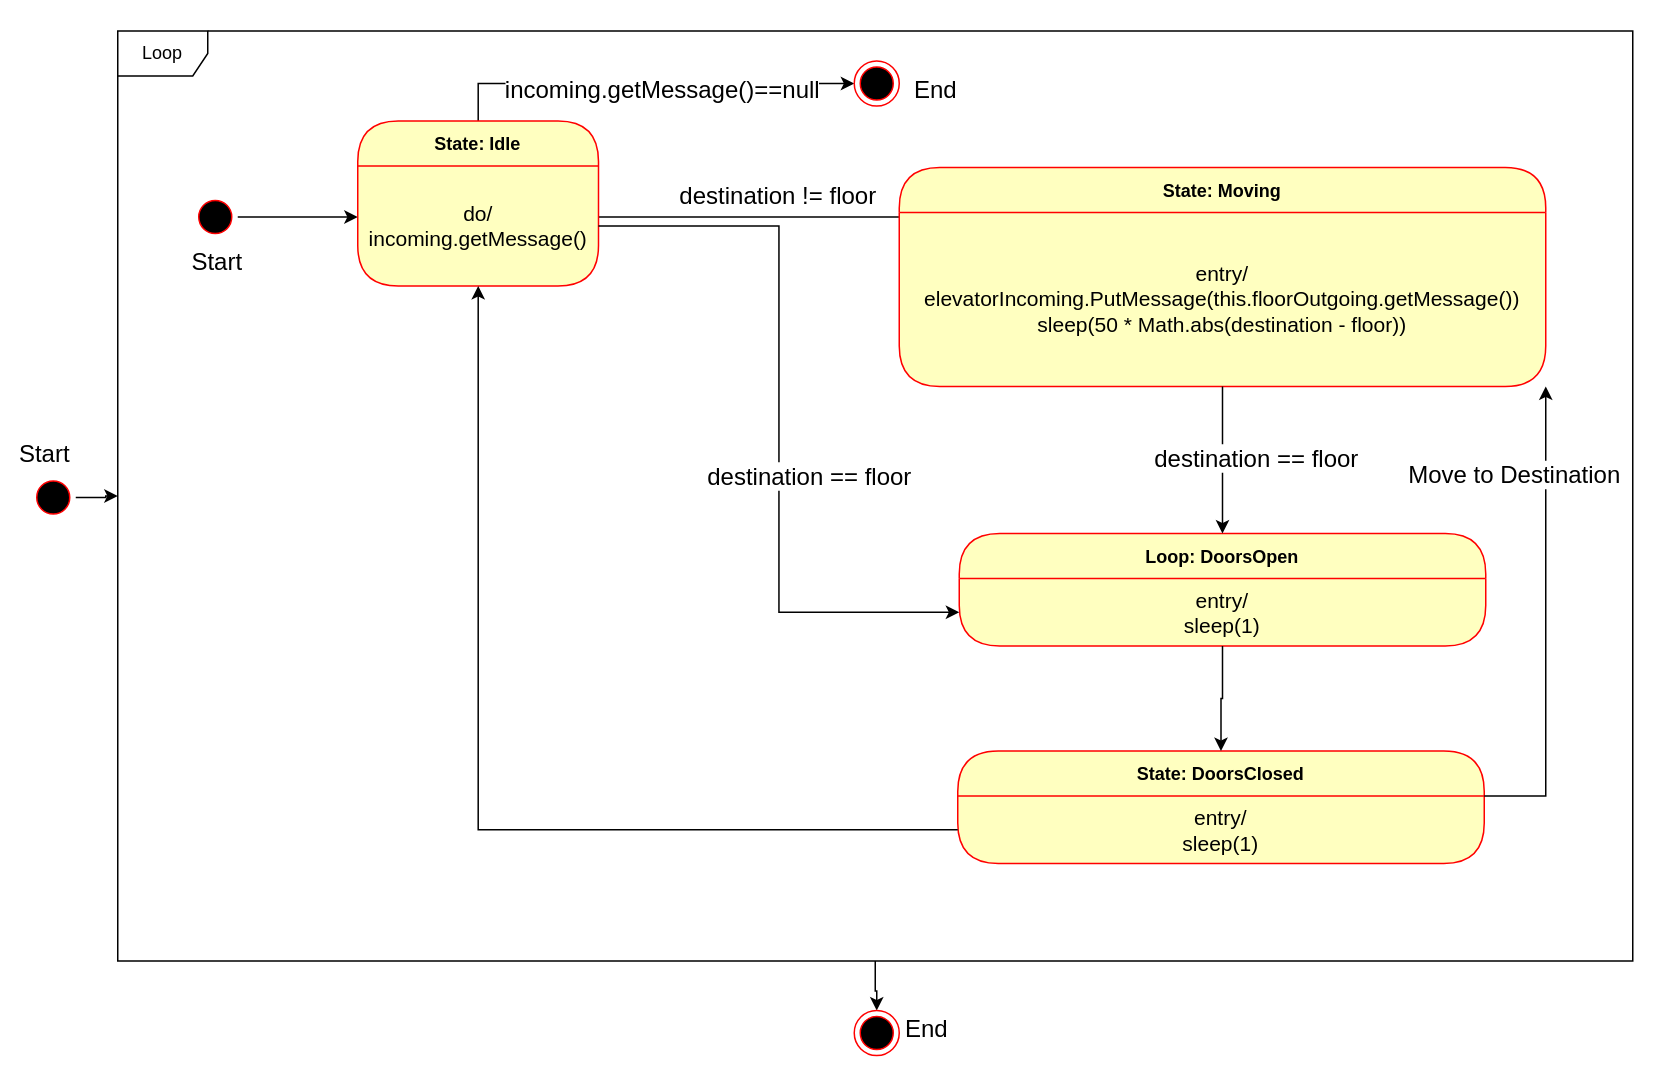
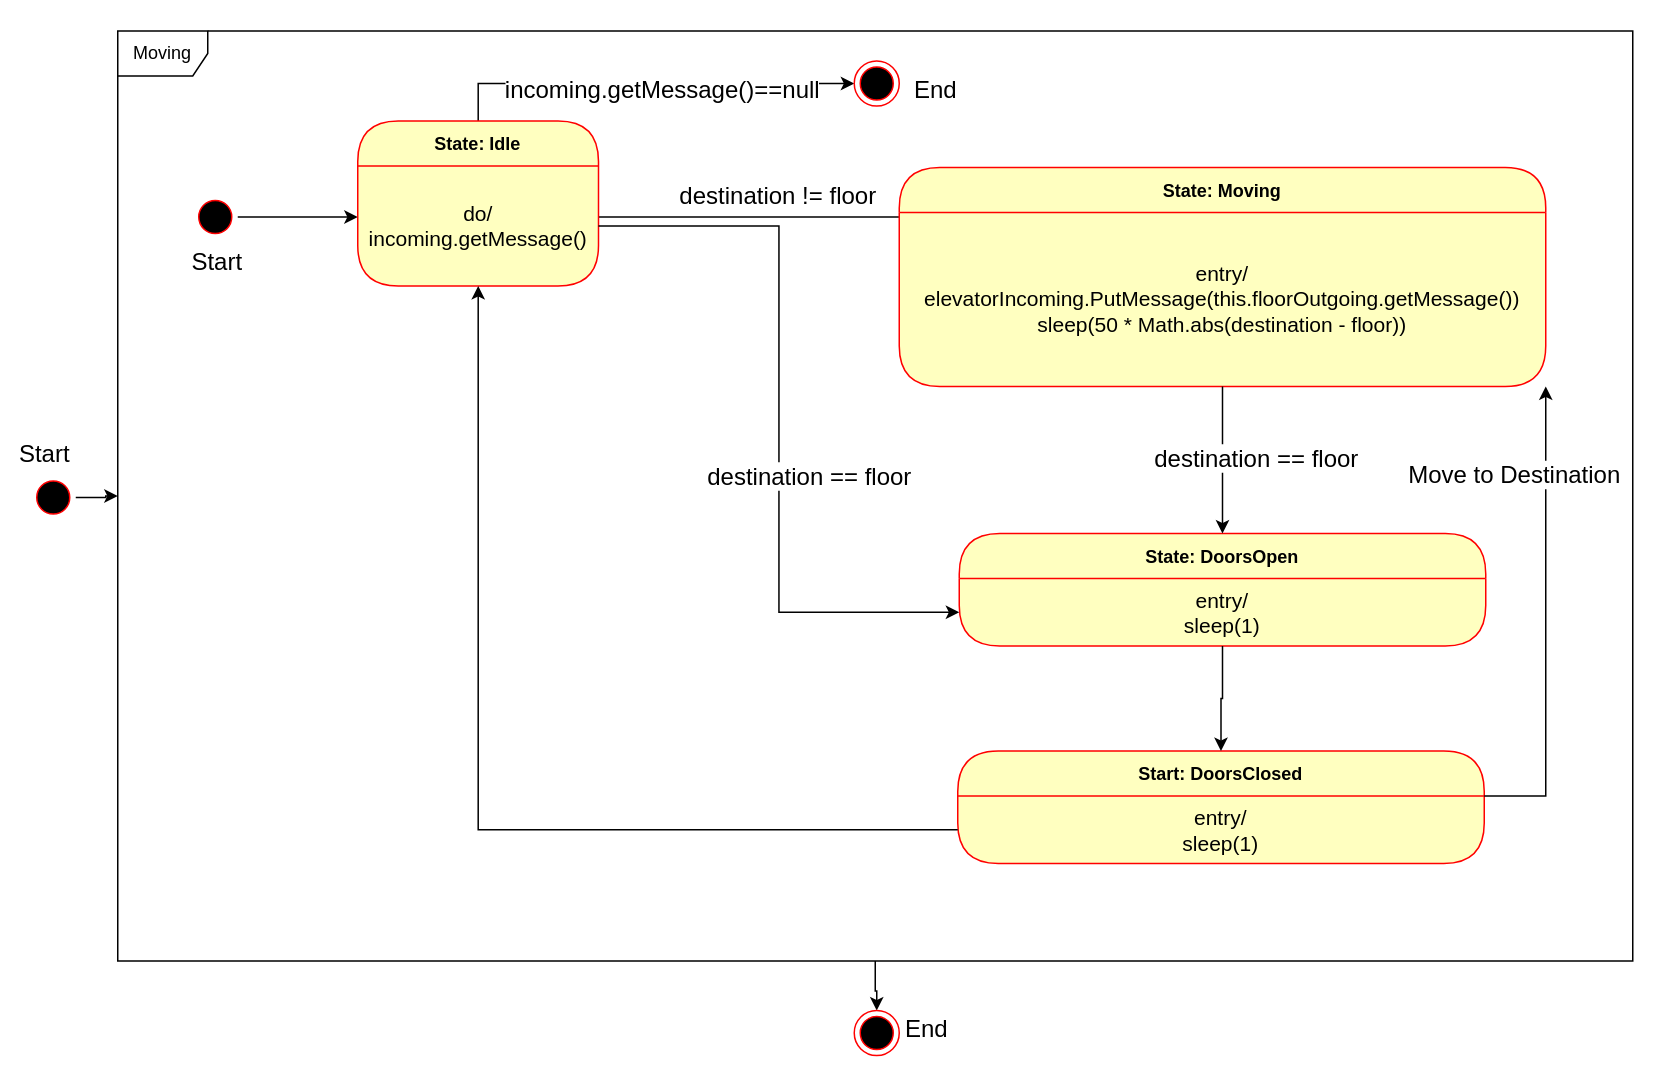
node "Loop": label "Loop" -> "Moving"
node "Loop: DoorsOpen": label "Loop: DoorsOpen" -> "State: DoorsOpen"
node "State: DoorsClosed": label "State: DoorsClosed" -> "Start: DoorsClosed"
